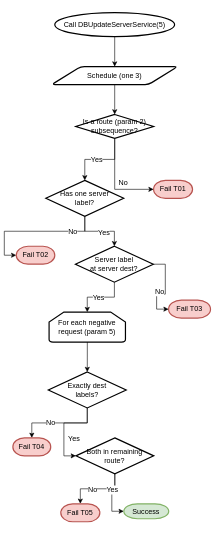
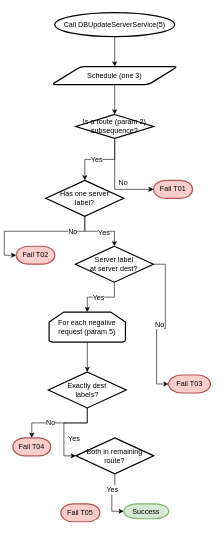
node "Fail T03": moved (190, 309) -> (190, 384)
edge "Both in remaining route?" -> "Fail T05": removed, label "No"
